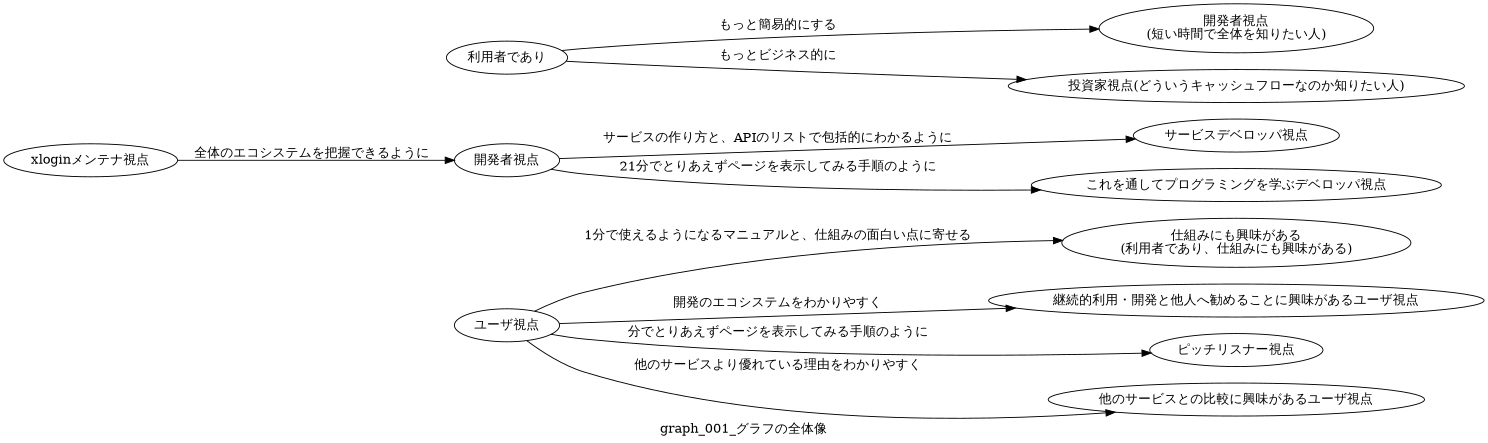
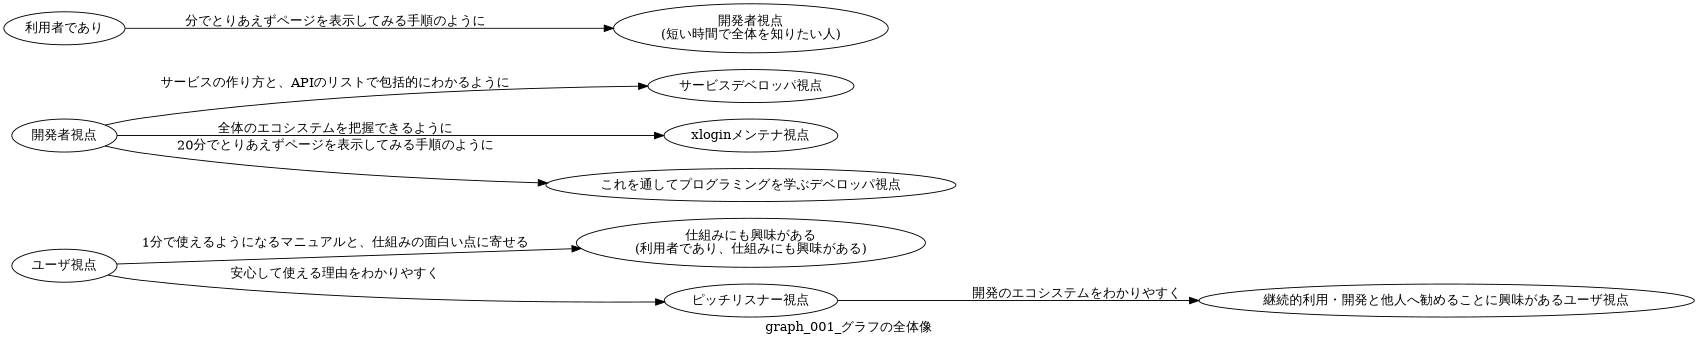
edge "利用者であり" -> "開発者視点 (短い時間で全体を知りたい人)": label "もっと簡易的にする" -> "分でとりあえずページを表示してみる手順のように"
node "投資家視点(どういうキャッシュフローなのか知りたい人)": removed
edge "xloginメンテナ視点" -> "開発者視点": reversed
edge "開発者視点" -> "これを通してプログラミングを学ぶデベロッパ視点": label "21分でとりあえずページを表示してみる手順のように" -> "20分でとりあえずページを表示してみる手順のように"
edge "ユーザ視点" -> "継続的利用・開発と他人へ勧めることに興味があるユーザ視点": now "ピッチリスナー視点" -> "継続的利用・開発と他人へ勧めることに興味があるユーザ視点"
edge "ユーザ視点" -> "ピッチリスナー視点": label "分でとりあえずページを表示してみる手順のように" -> "安心して使える理由をわかりやすく"
node "他のサービスとの比較に興味があるユーザ視点": removed
